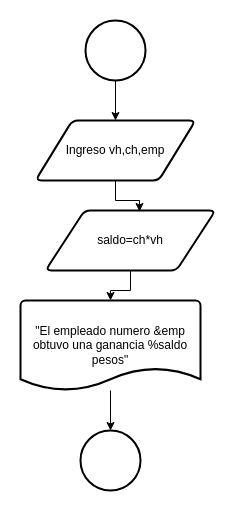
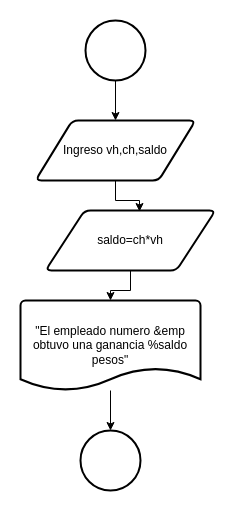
node "Ingreso vh,ch,emp": label "Ingreso vh,ch,emp" -> "Ingreso vh,ch,saldo"
